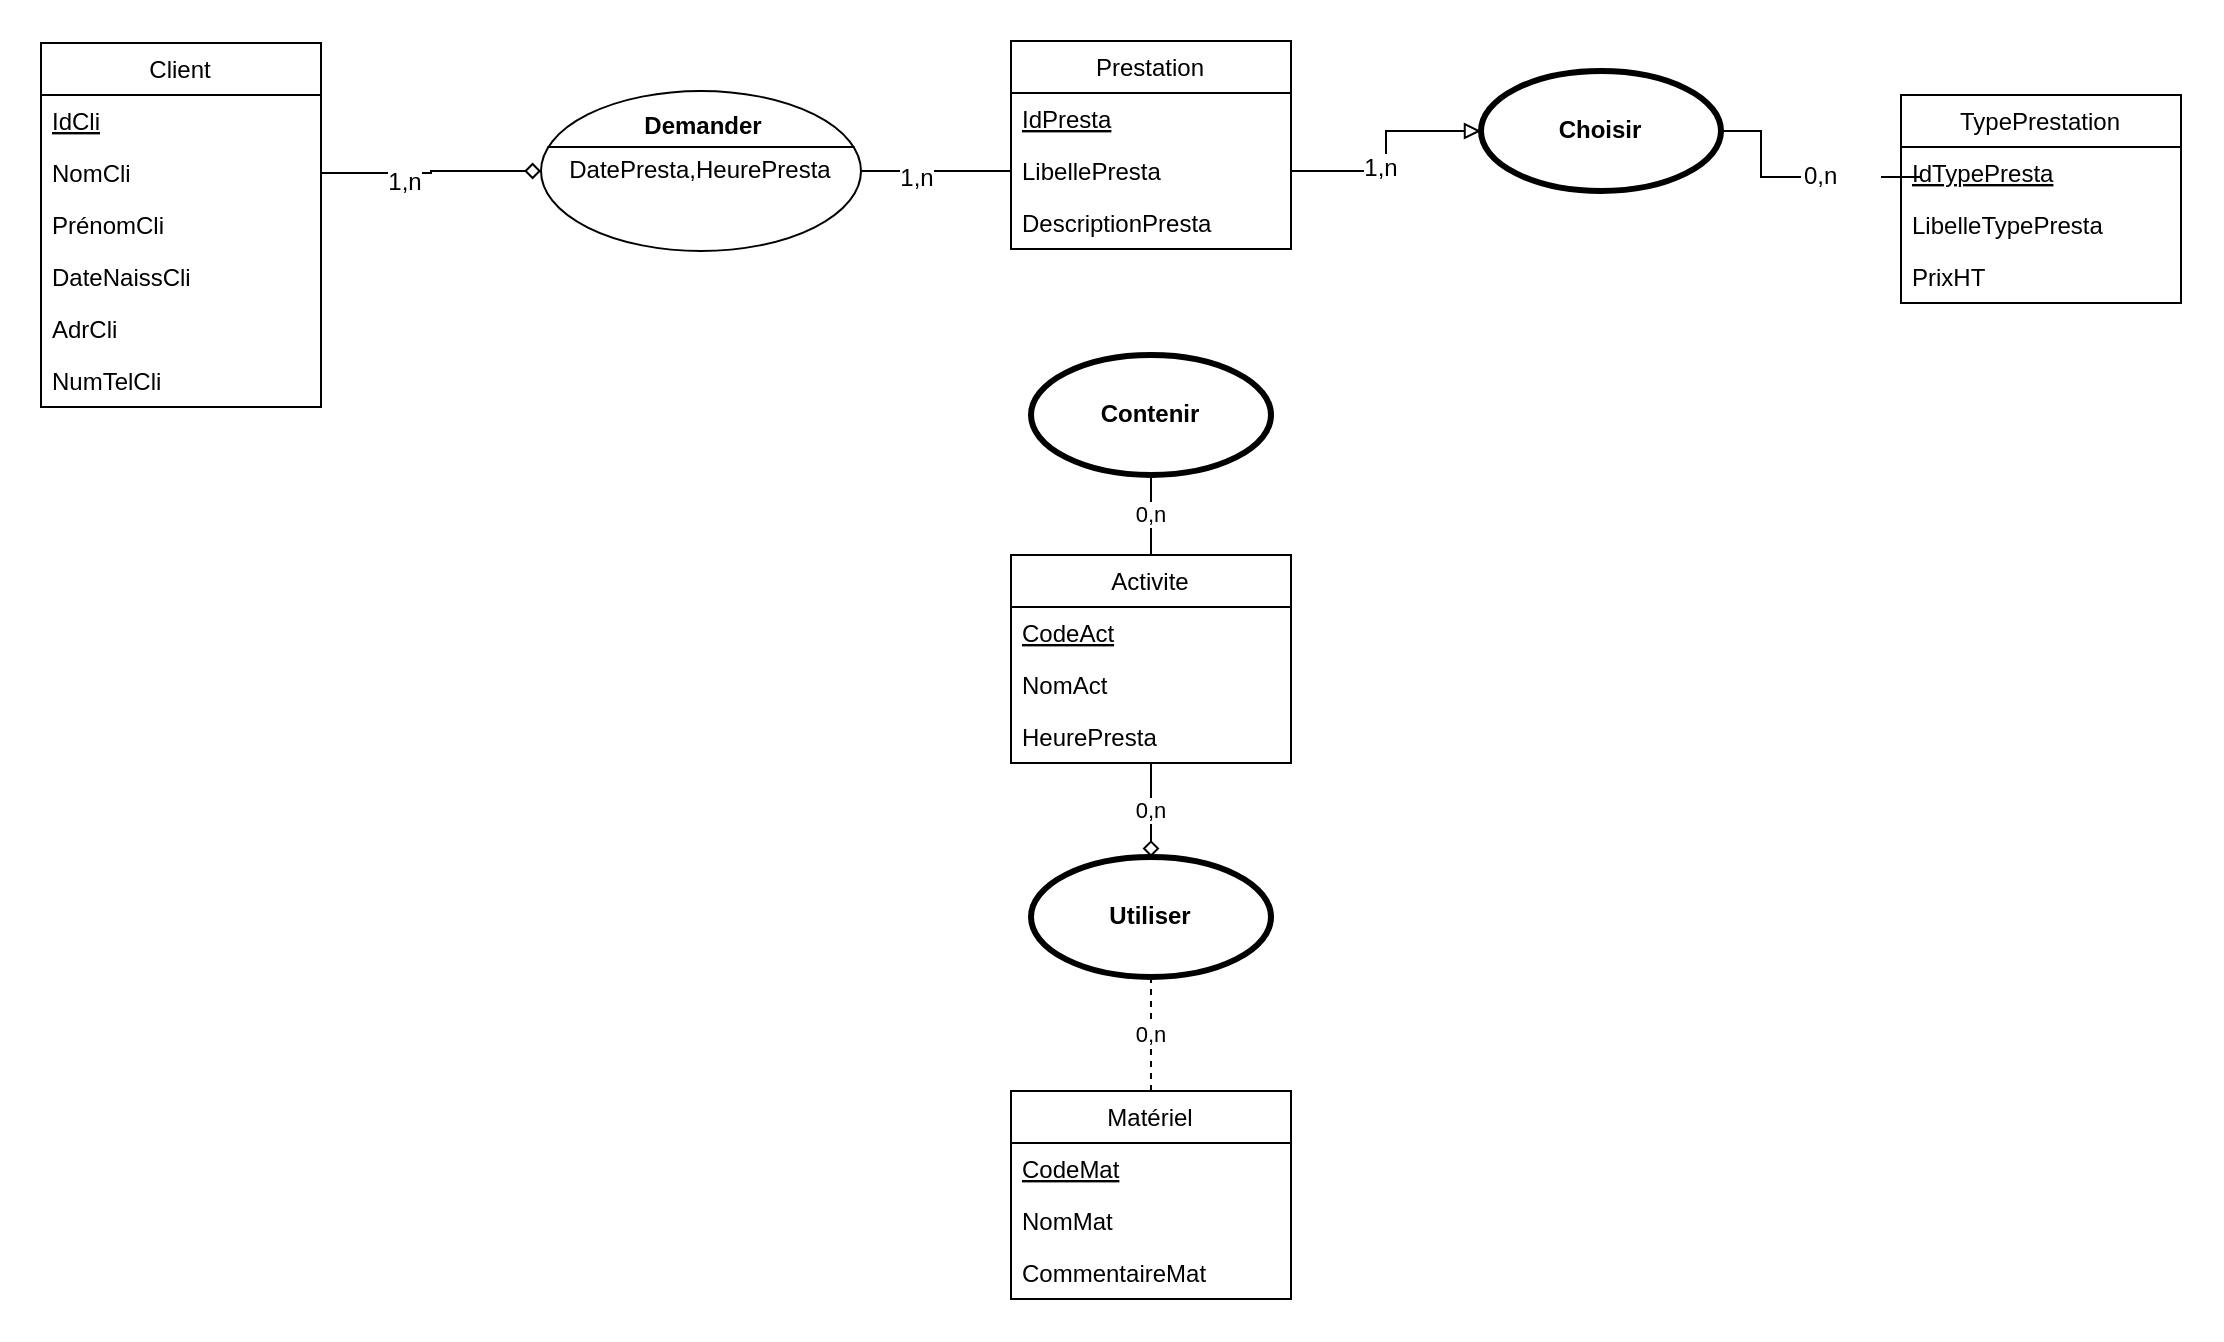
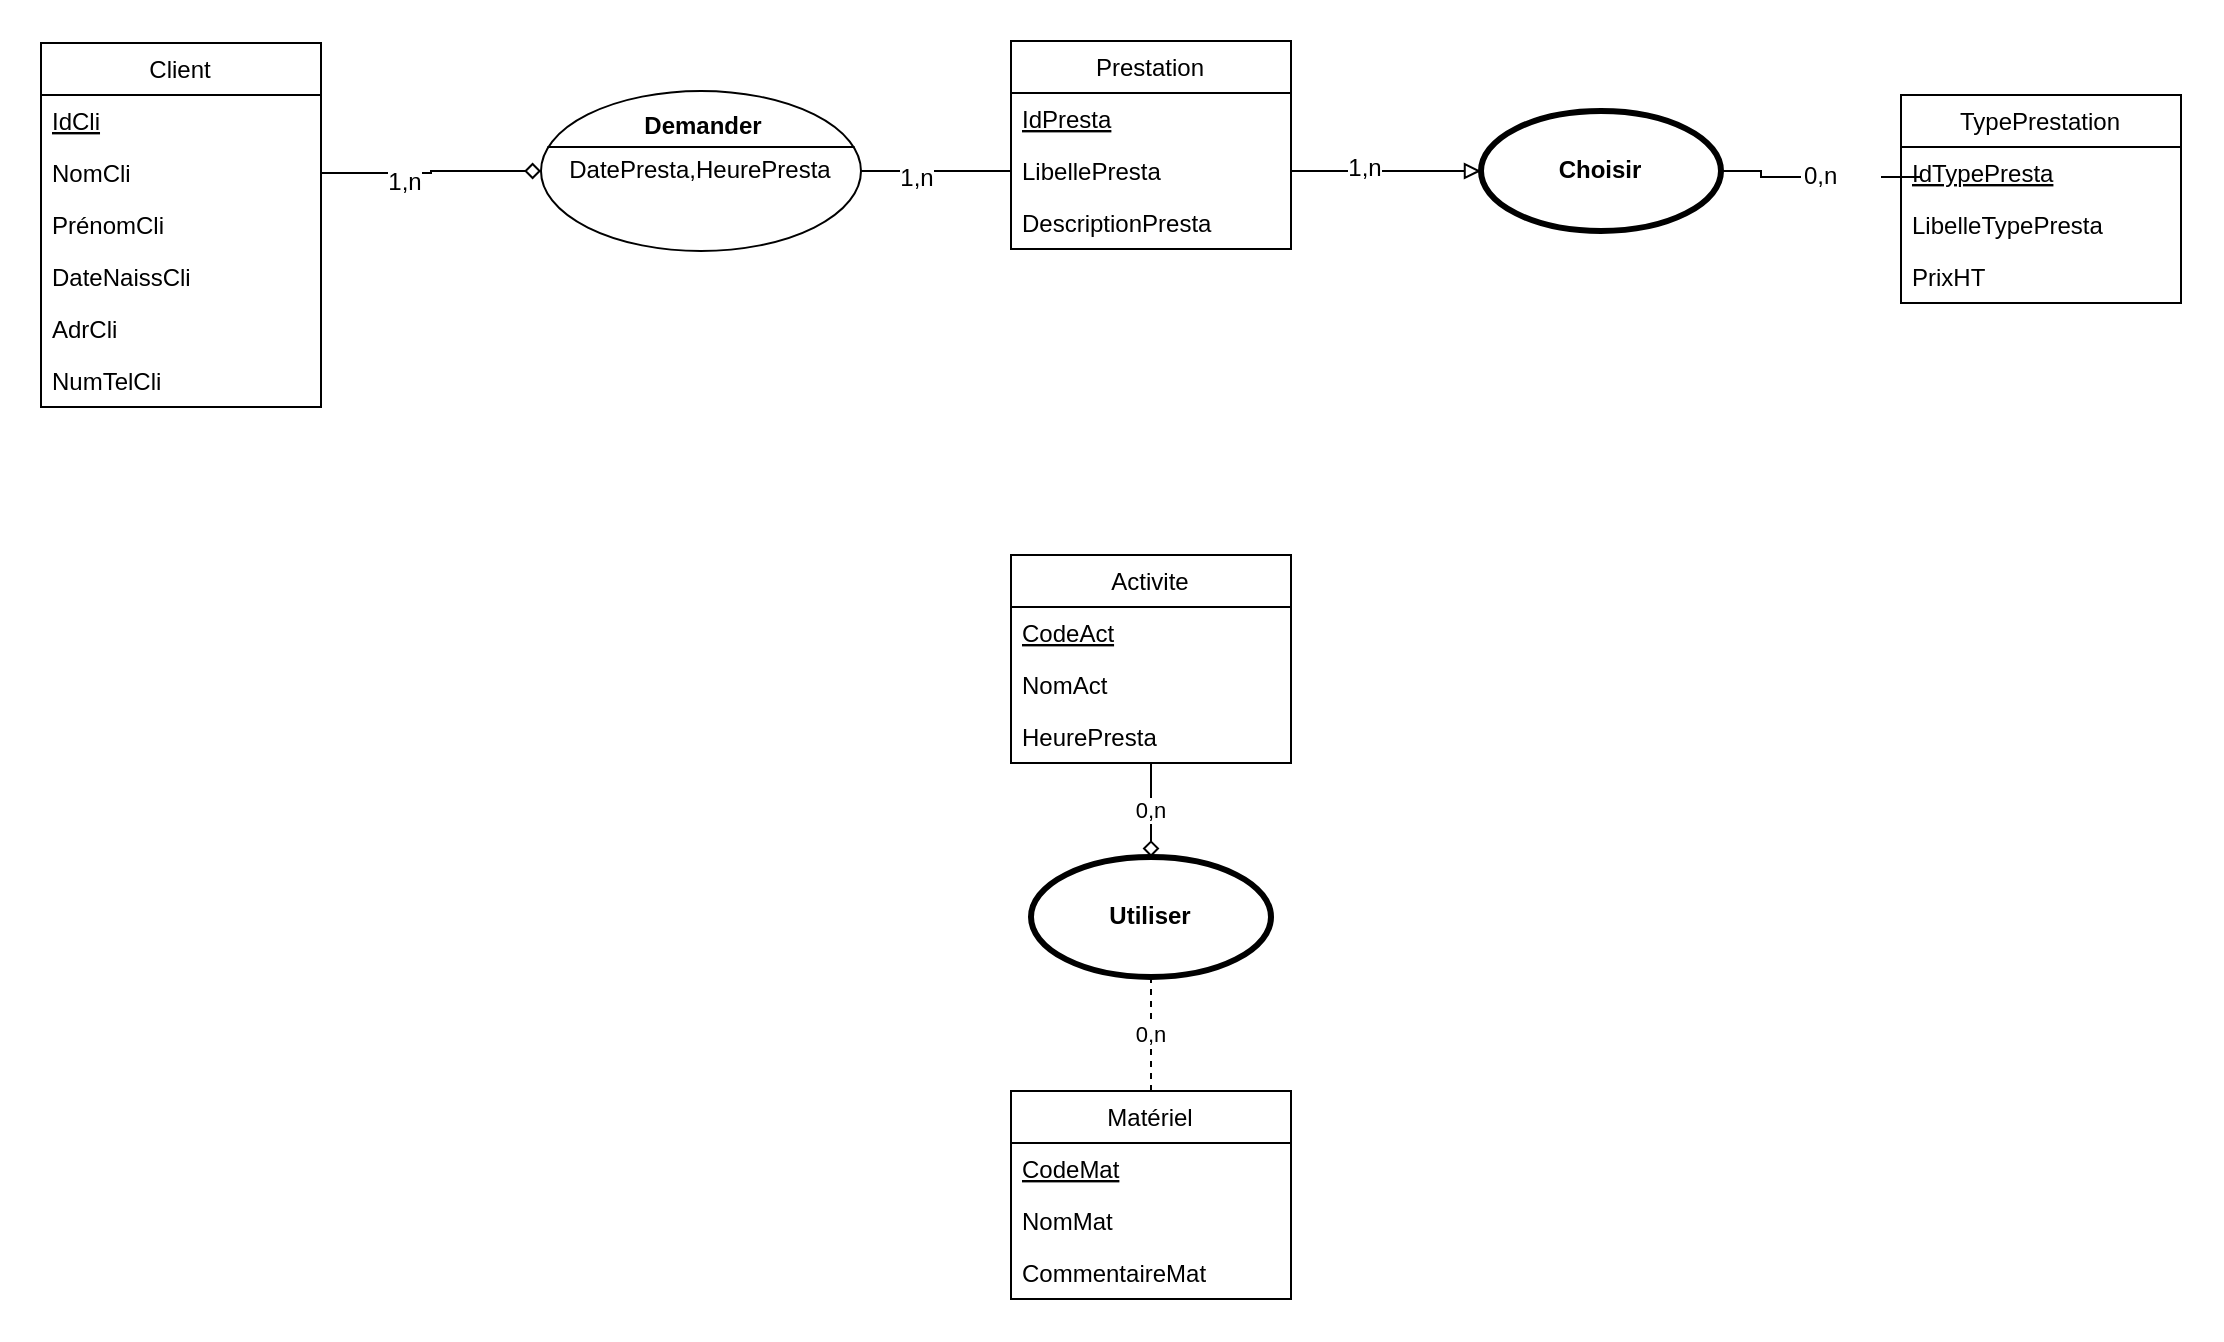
node "Choisir": moved (1601, 131) -> (1601, 171)
node "Contenir": removed
edge "Contenir" -- "Activite": removed, label "0,n"
